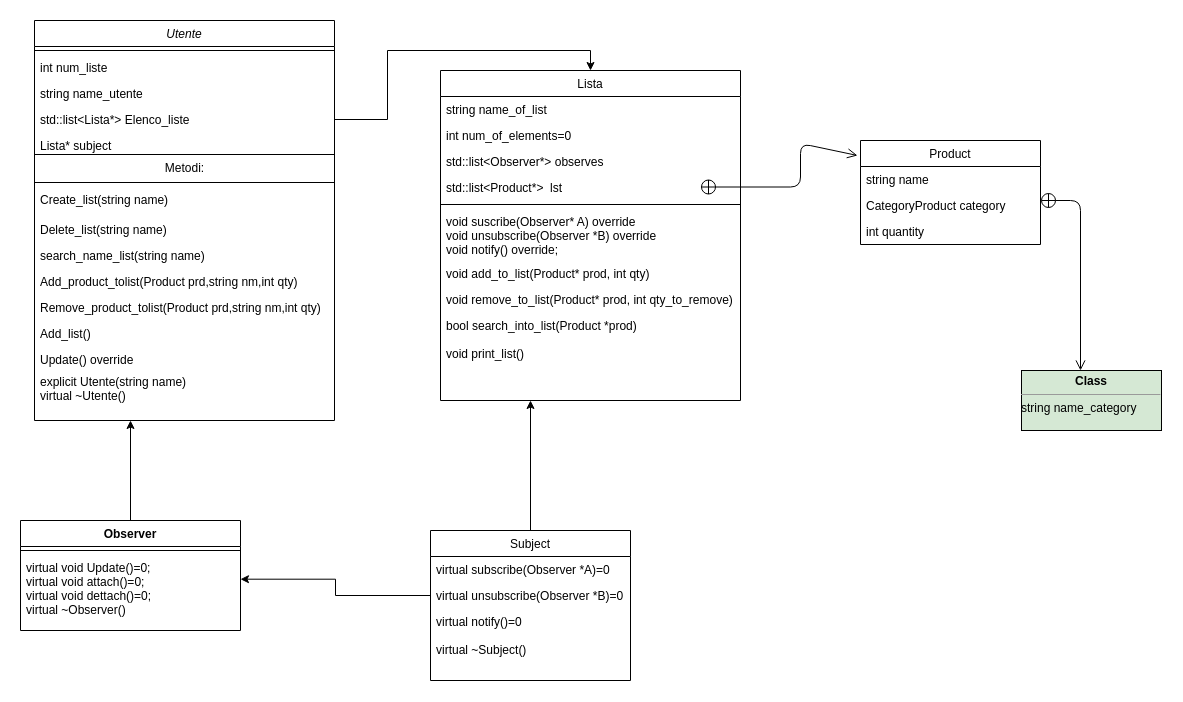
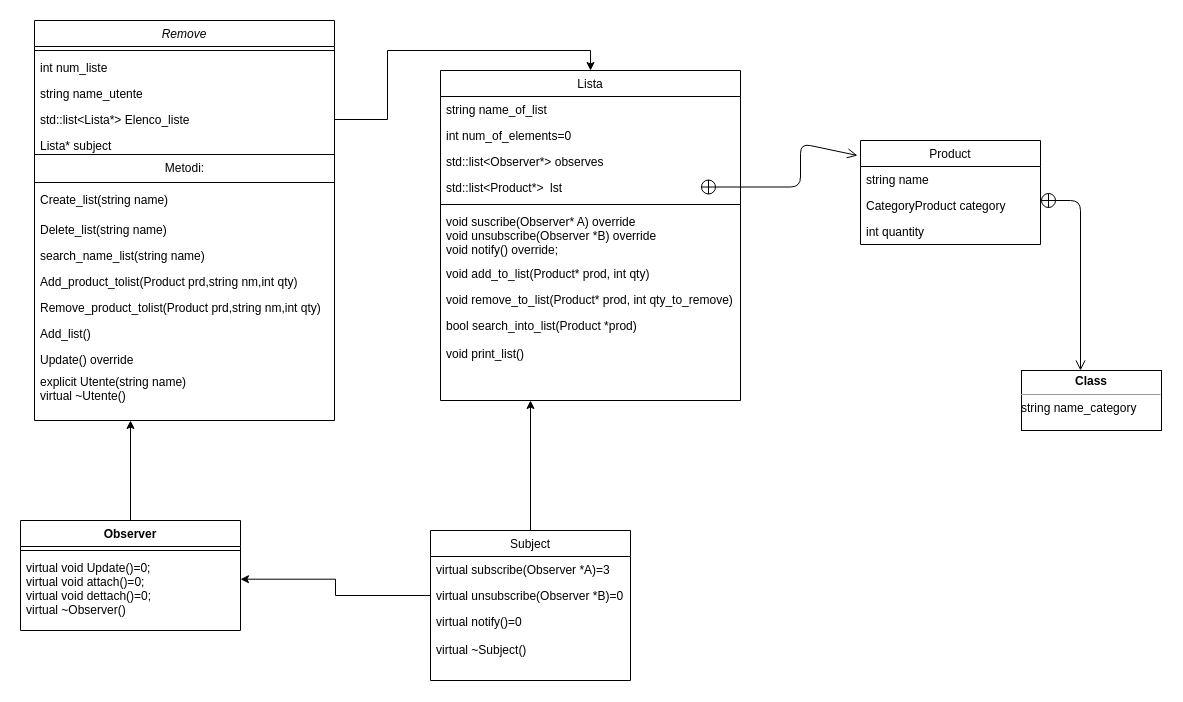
node "Utente": label "Utente" -> "Remove"
node "Class string name_category": fillcolor #d5e8d4 -> #ffffff
node "virtual subscribe(Observer *A)=0": label "virtual subscribe(Observer *A)=0" -> "virtual subscribe(Observer *A)=3"
